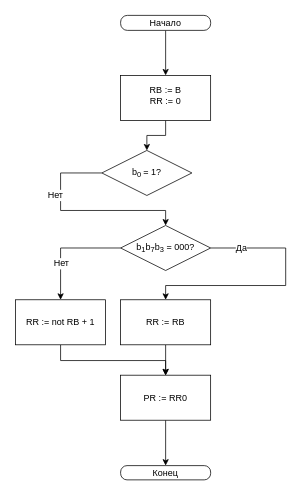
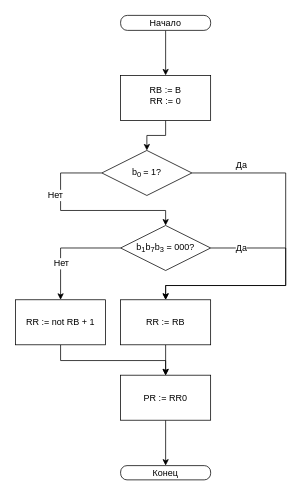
edge "b0 = 1?" -> "RR := RB": added, label "Да"
